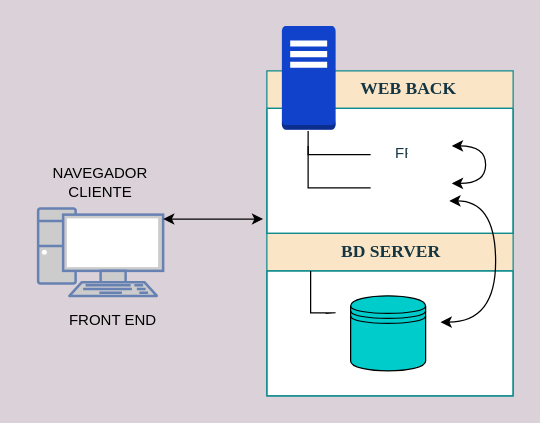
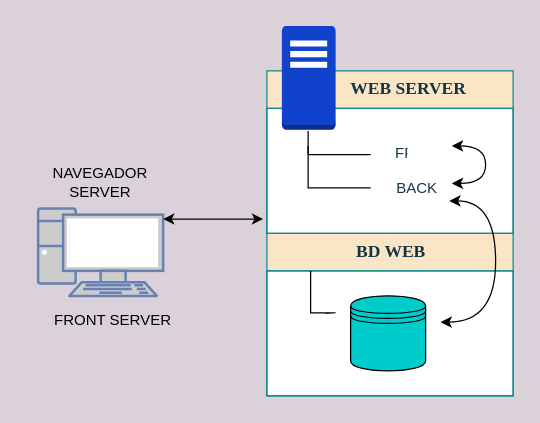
node "WEB BACK": label "WEB BACK" -> "WEB SERVER"
node "NAVEGADOR CLIENTE": label "NAVEGADOR CLIENTE" -> "NAVEGADOR SERVER"
node "BACK": added
node "BD SERVER": label "BD SERVER" -> "BD WEB"
node "FRONT END": label "FRONT END" -> "FRONT SERVER"
